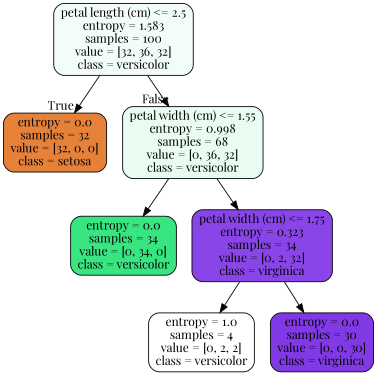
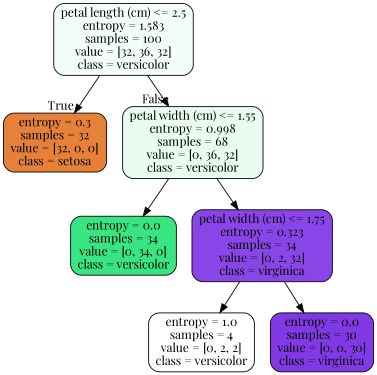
node "entropy = 0.0 samples = 32 value = [32, 0, 0] class = setosa": label "entropy = 0.0 samples = 32 value = [32, 0, 0] class = setosa" -> "entropy = 0.3 samples = 32 value = [32, 0, 0] class = setosa"
